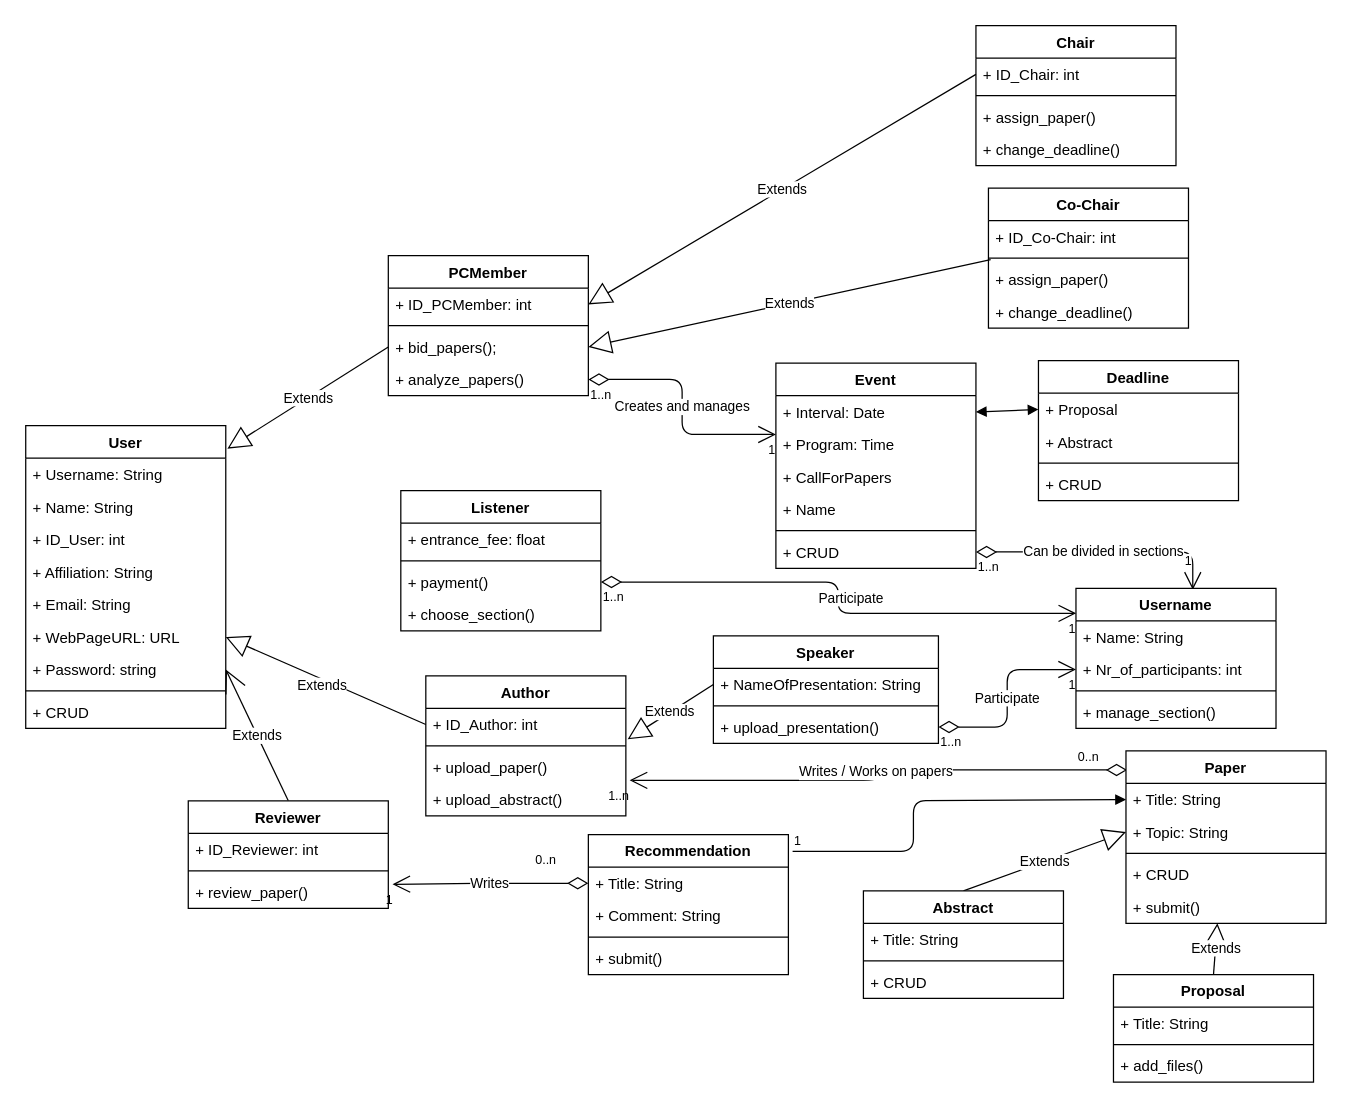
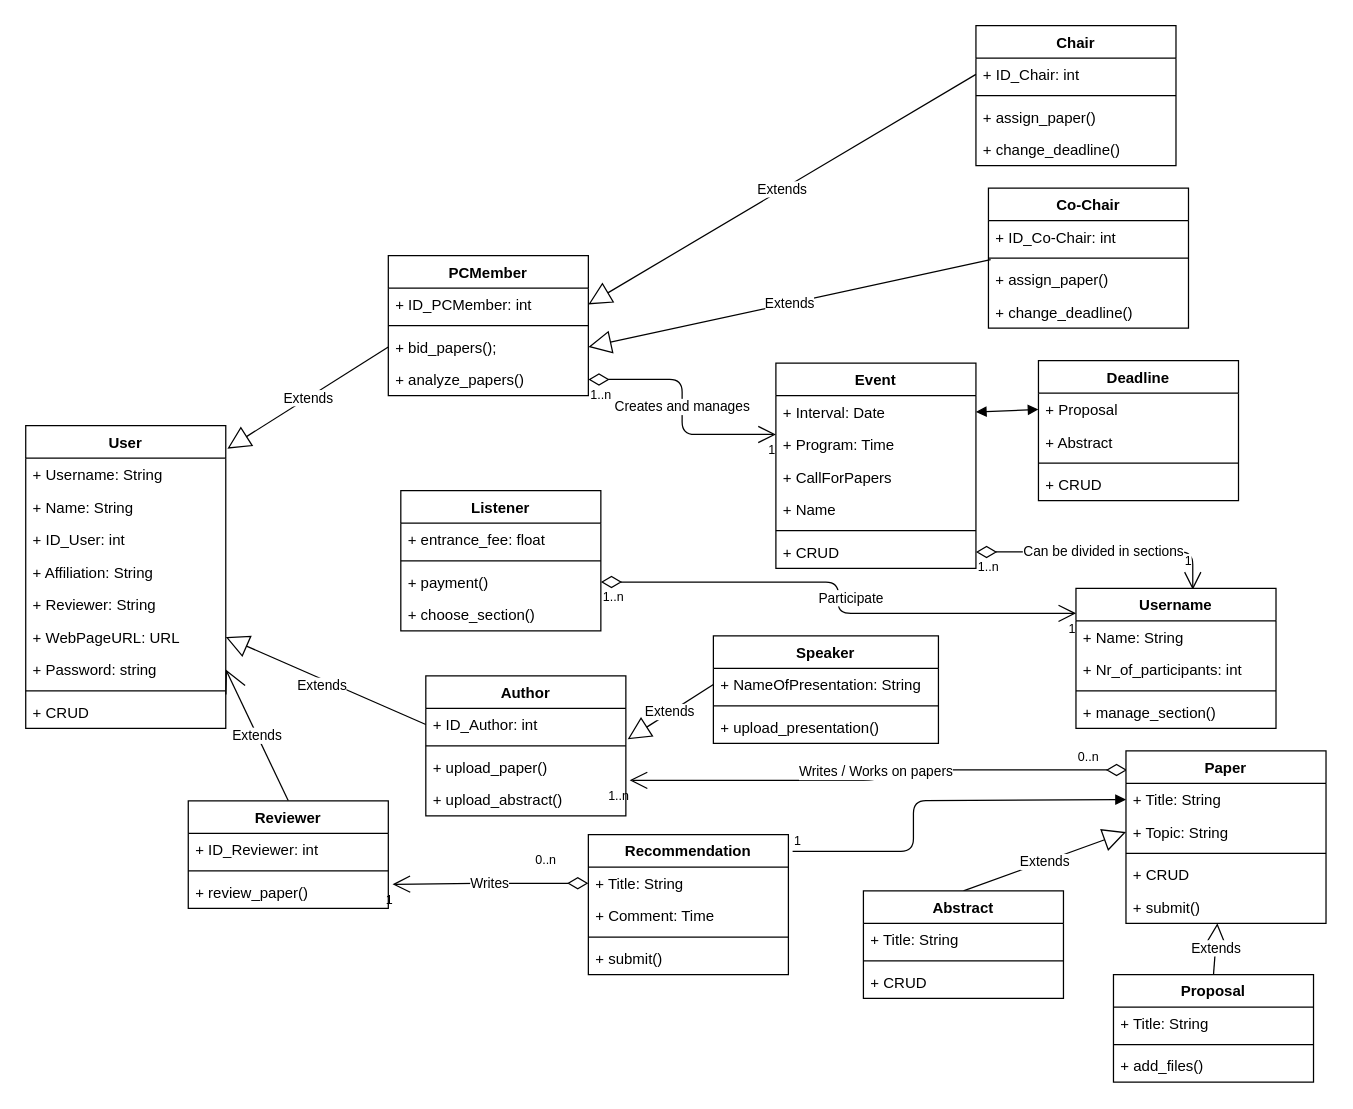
node "+ Email: String": label "+ Email: String" -> "+ Reviewer: String"
edge "+ Nr_of_participants: int" -- "+ upload_presentation()": removed, labels "1", "Participate", "1..n"
node "+ Comment: String": label "+ Comment: String" -> "+ Comment: Time"
